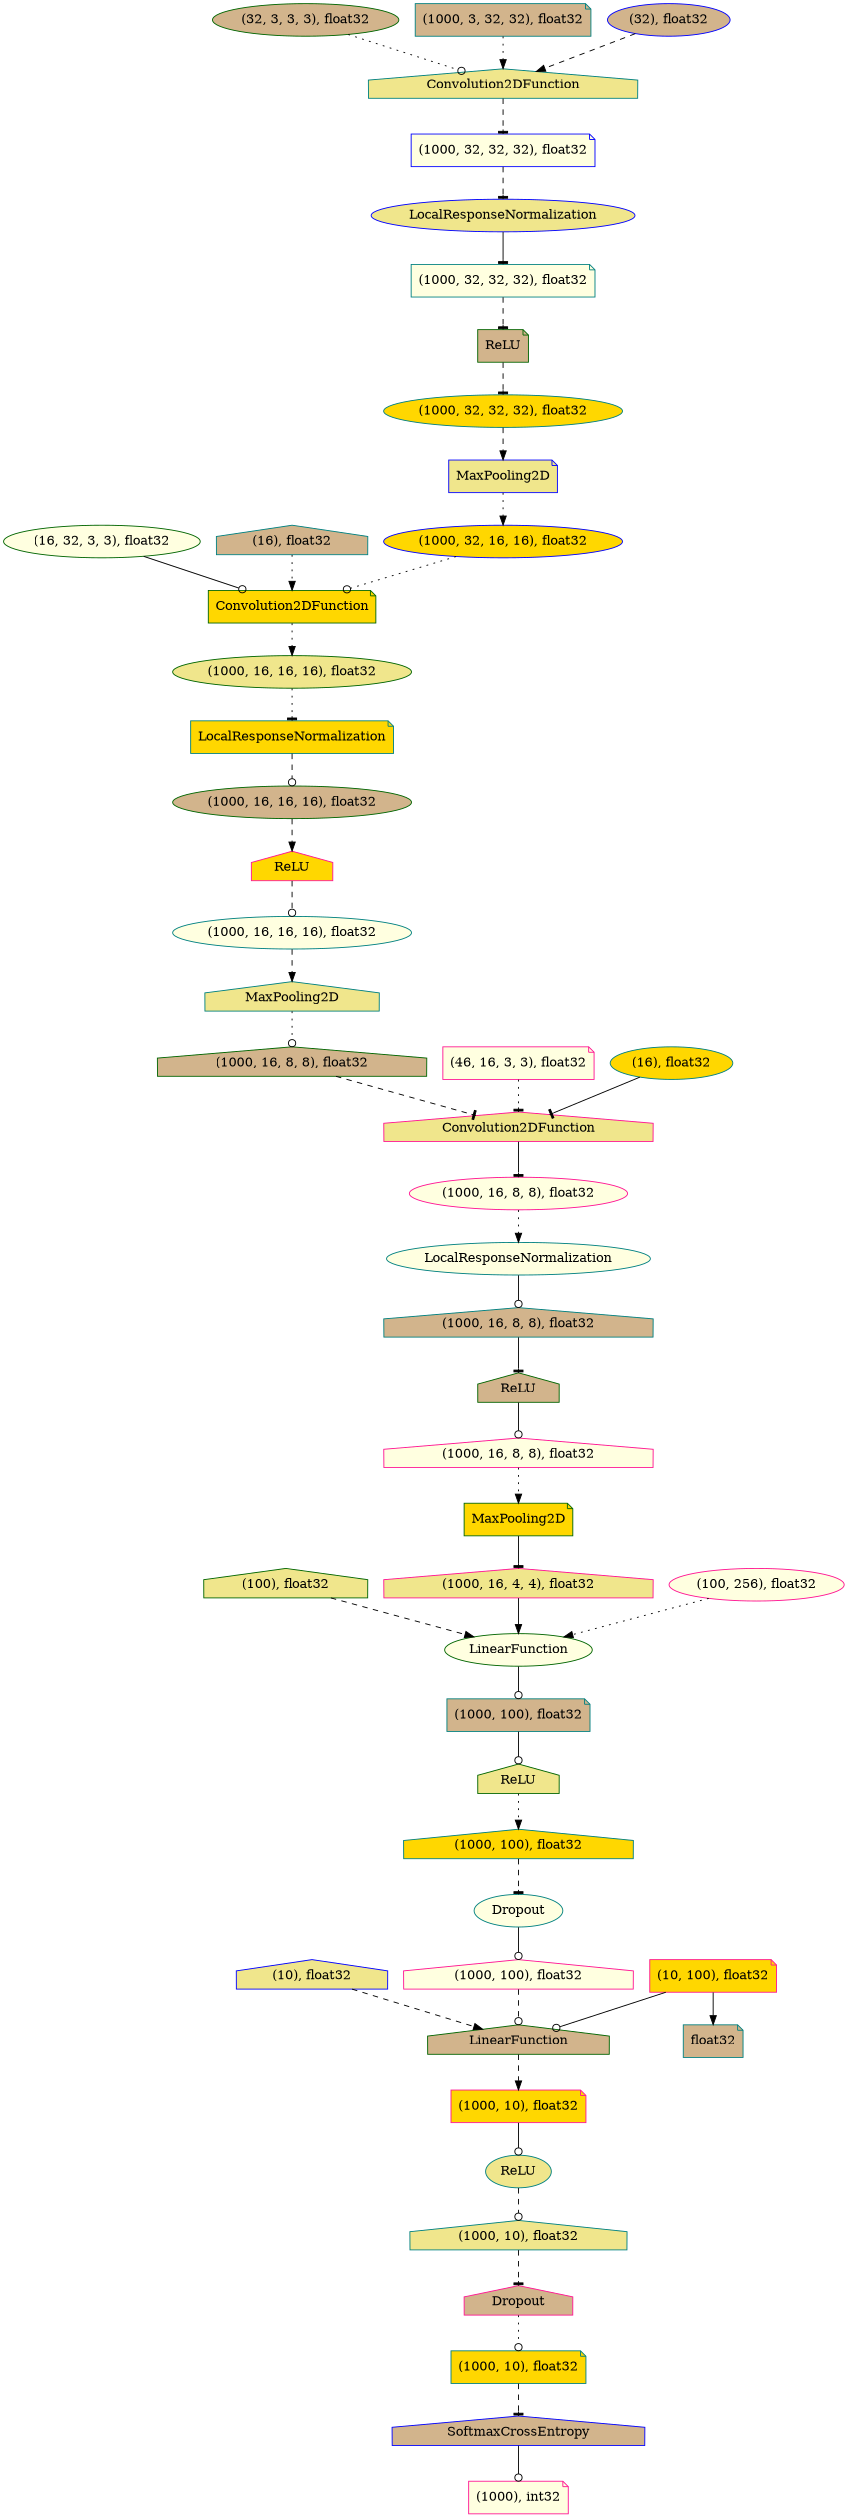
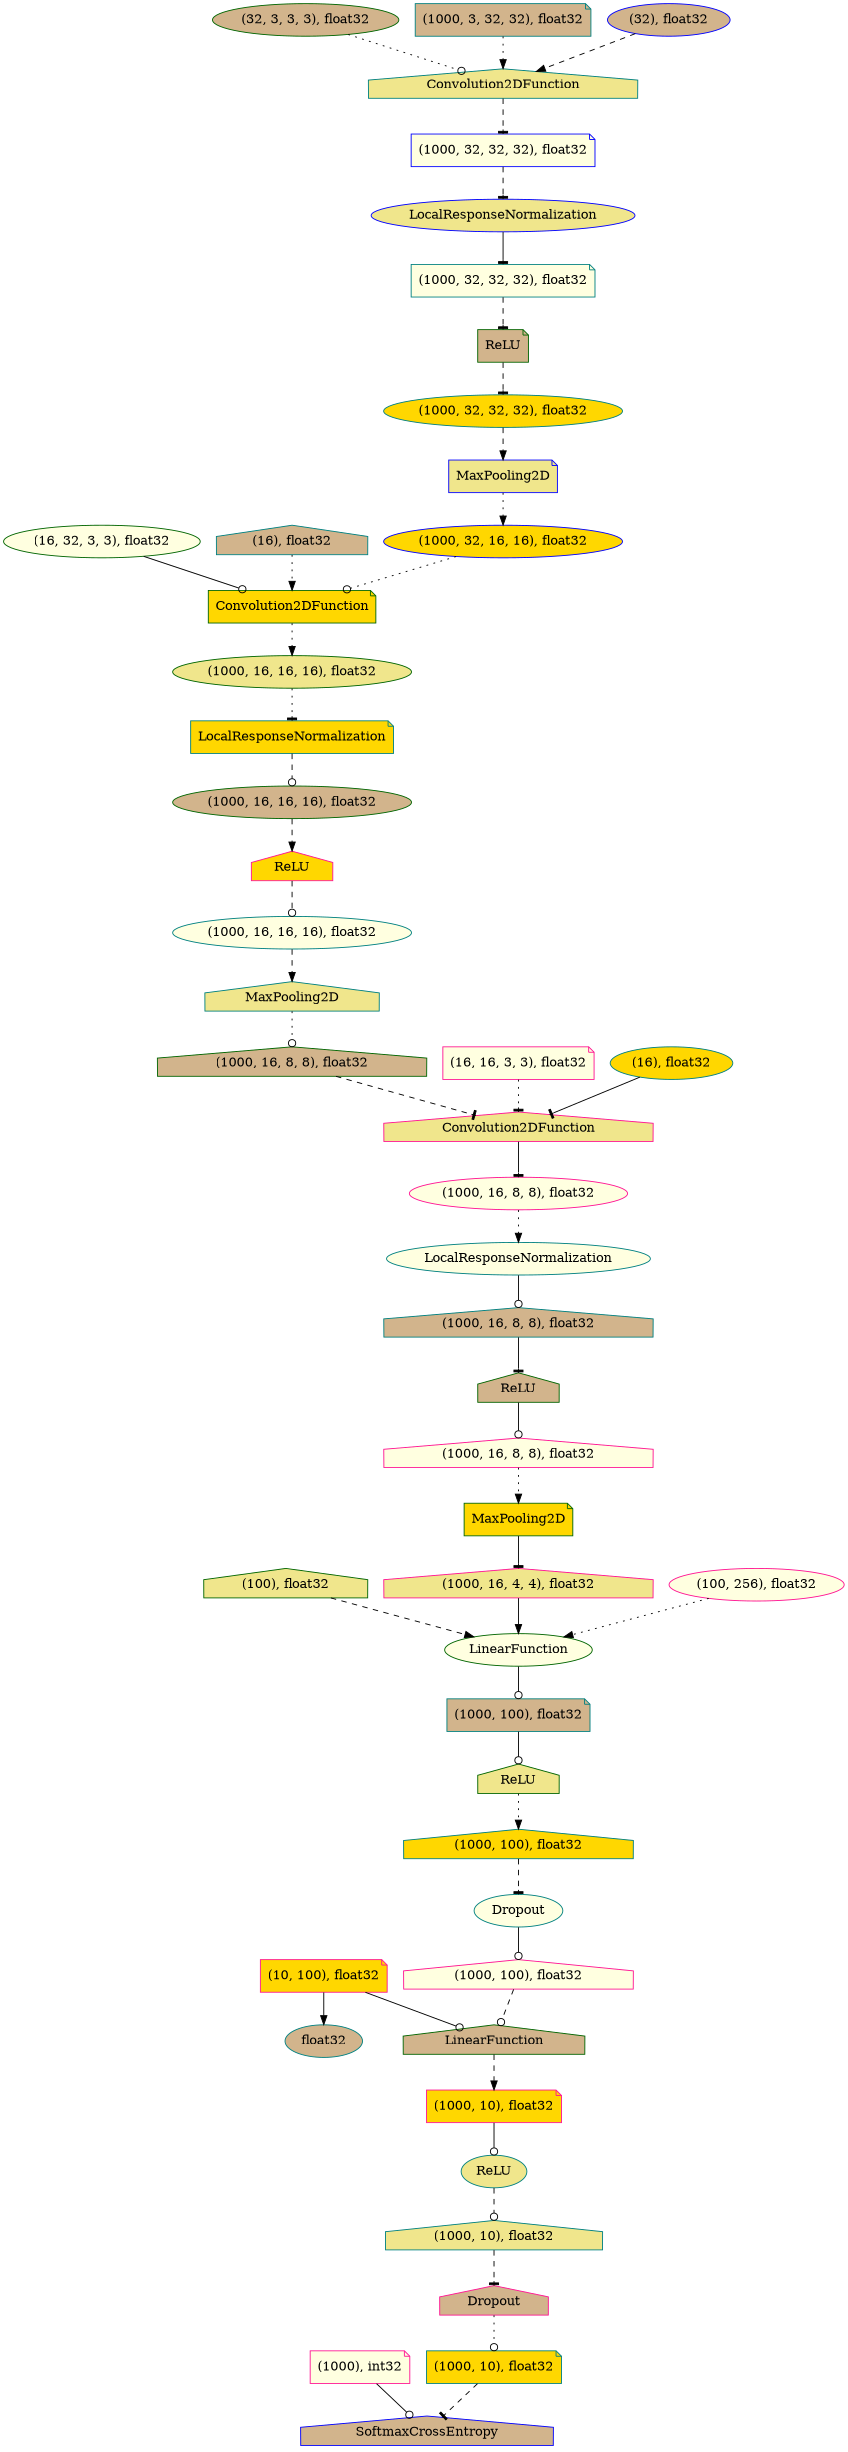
node "(46, 16, 3, 3), float32": label "(46, 16, 3, 3), float32" -> "(16, 16, 3, 3), float32"
node "(10), float32": removed
node "float32": shape note -> ellipse
edge "SoftmaxCrossEntropy" -> "(1000), int32": reversed
